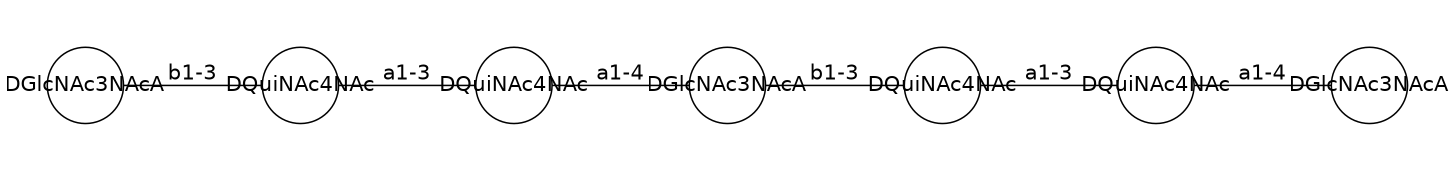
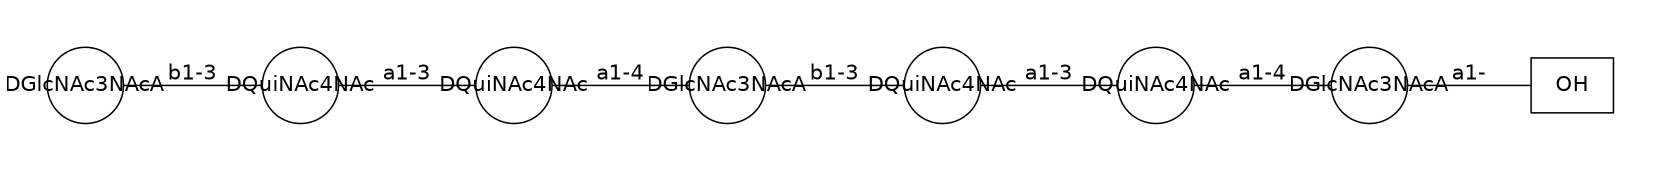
node "OH": added
